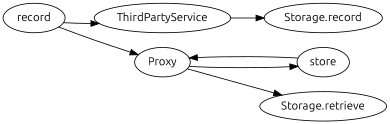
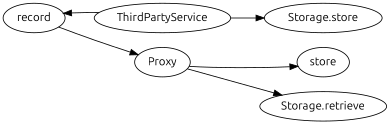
node "Storage.record": label "Storage.record" -> "Storage.store"
edge "record" -> "ThirdPartyService": reversed
edge "store" -> "Proxy": removed
